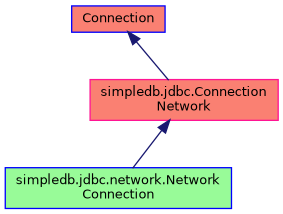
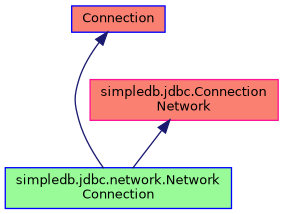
edge "simpledb.jdbc.Connection Network" -> "Connection": now "simpledb.jdbc.network.Network Connection" -> "Connection"
